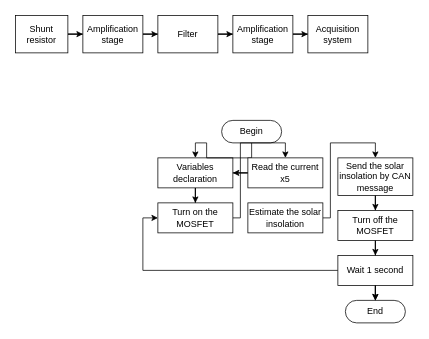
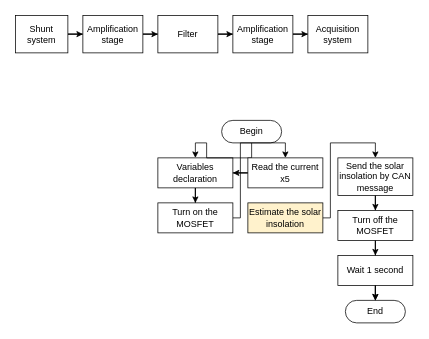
node "Shunt resistor": label "Shunt resistor" -> "Shunt system"
node "Estimate the solar insolation": fillcolor #ffffff -> #fff2cc
edge "Wait 1 second" -> "Turn on the MOSFET": removed
